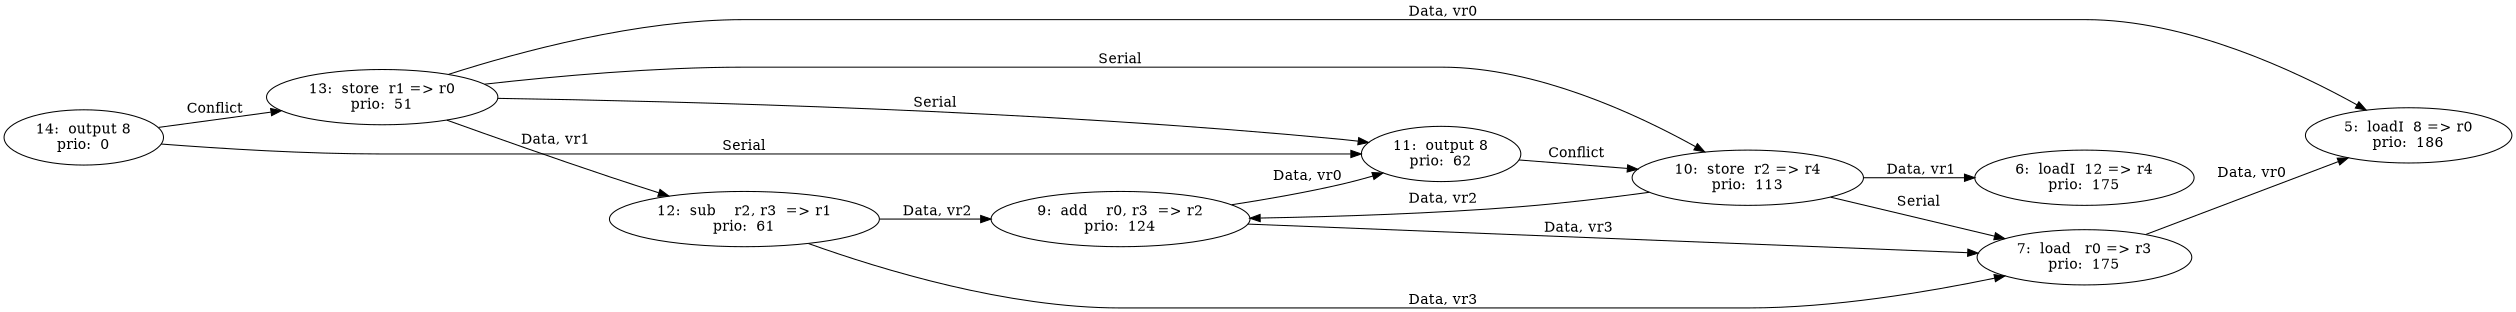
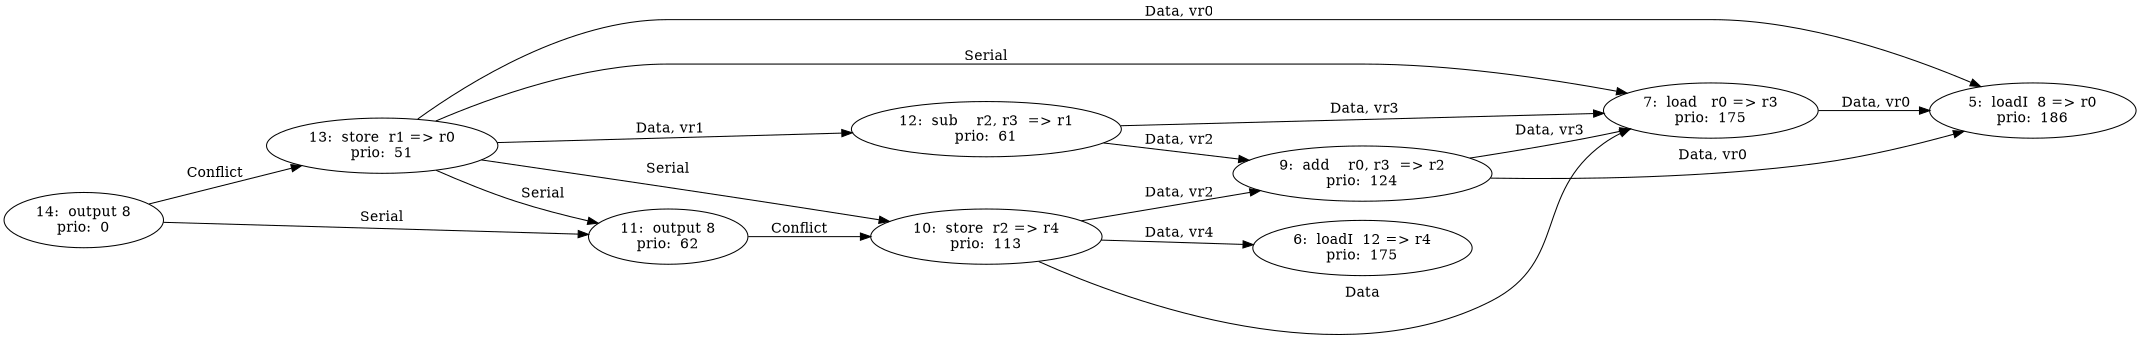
edge "13:  store  r1 => r0 prio:  51" -> "7:  load   r0 => r3 prio:  175": added, label "Serial"
edge "10:  store  r2 => r4 prio:  113" -> "6:  loadI  12 => r4 prio:  175": label " Data, vr1" -> " Data, vr4"
edge "9:  add    r0, r3  => r2 prio:  124" -> "11:  output 8 prio:  62": now "9:  add    r0, r3  => r2 prio:  124" -> "5:  loadI  8 => r0 prio:  186"
edge "10:  store  r2 => r4 prio:  113" -> "7:  load   r0 => r3 prio:  175": label " Serial " -> " Data "
